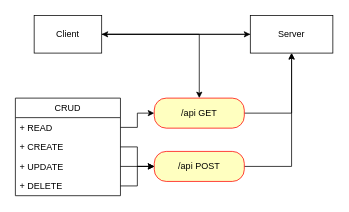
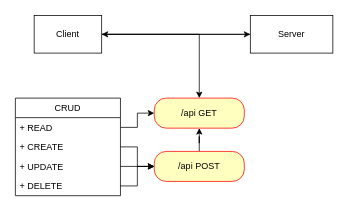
edge "/api GET" -> "Server": removed
edge "/api POST" -> "Server": now "/api POST" -> "/api GET"
